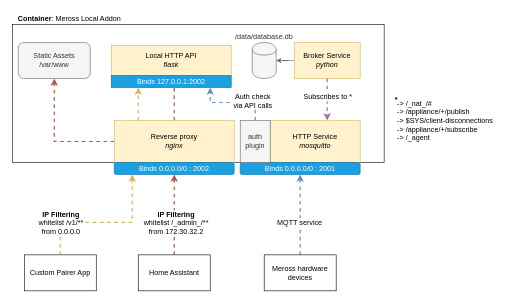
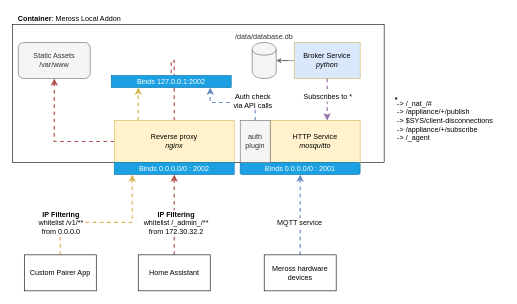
node "Local HTTP API flask": removed
node "Broker Service python": fillcolor #fff2cc -> #dae8fc
node "Binds 0.0.0.0/0 : 2002": shape rounded rectangle -> rectangle
